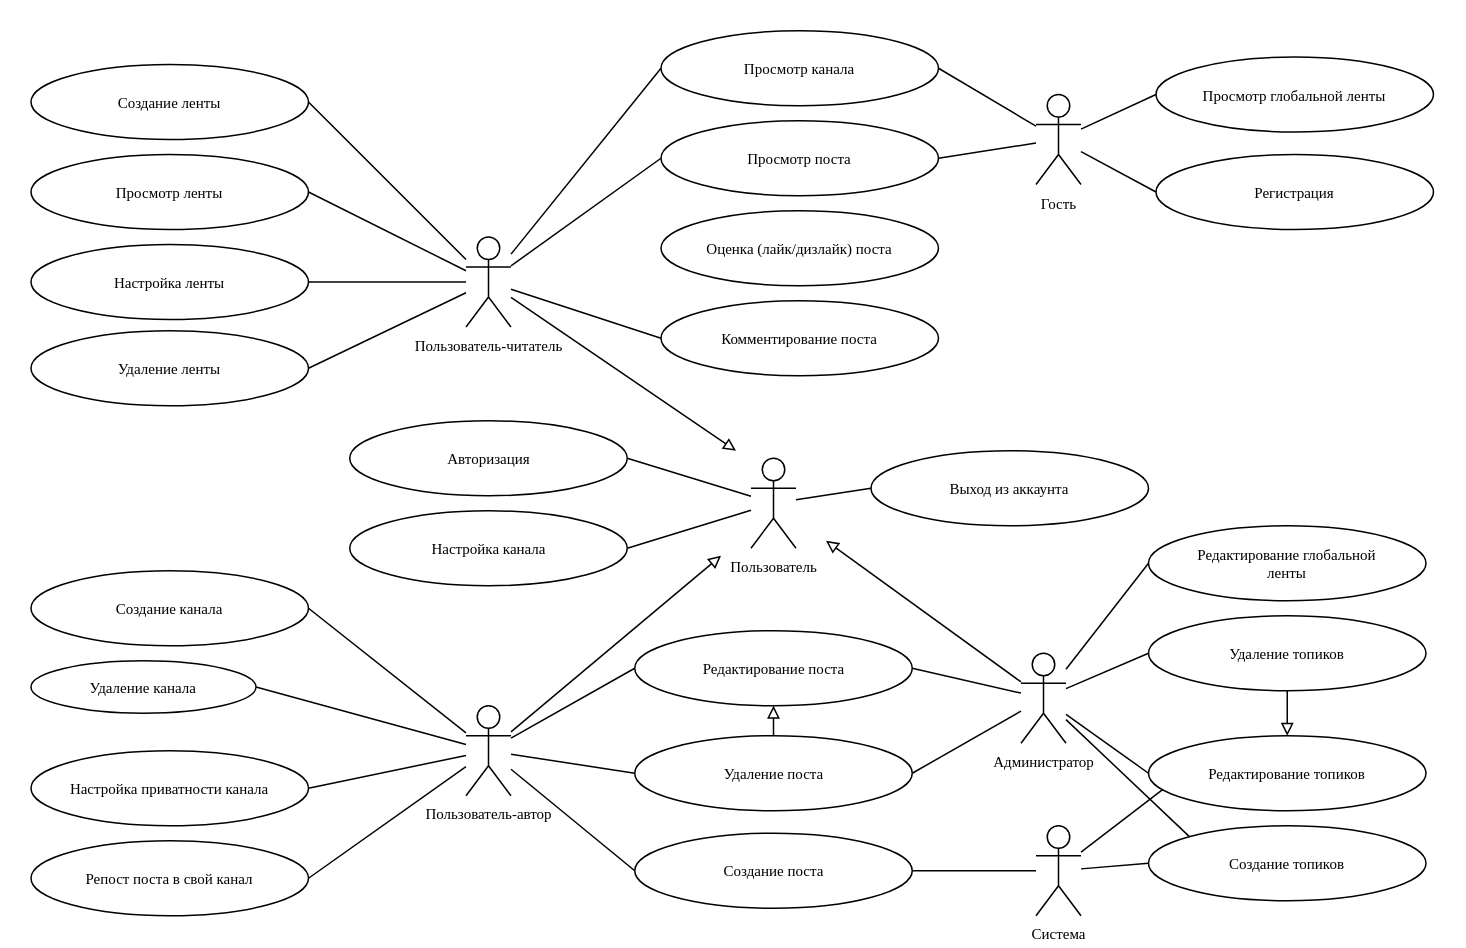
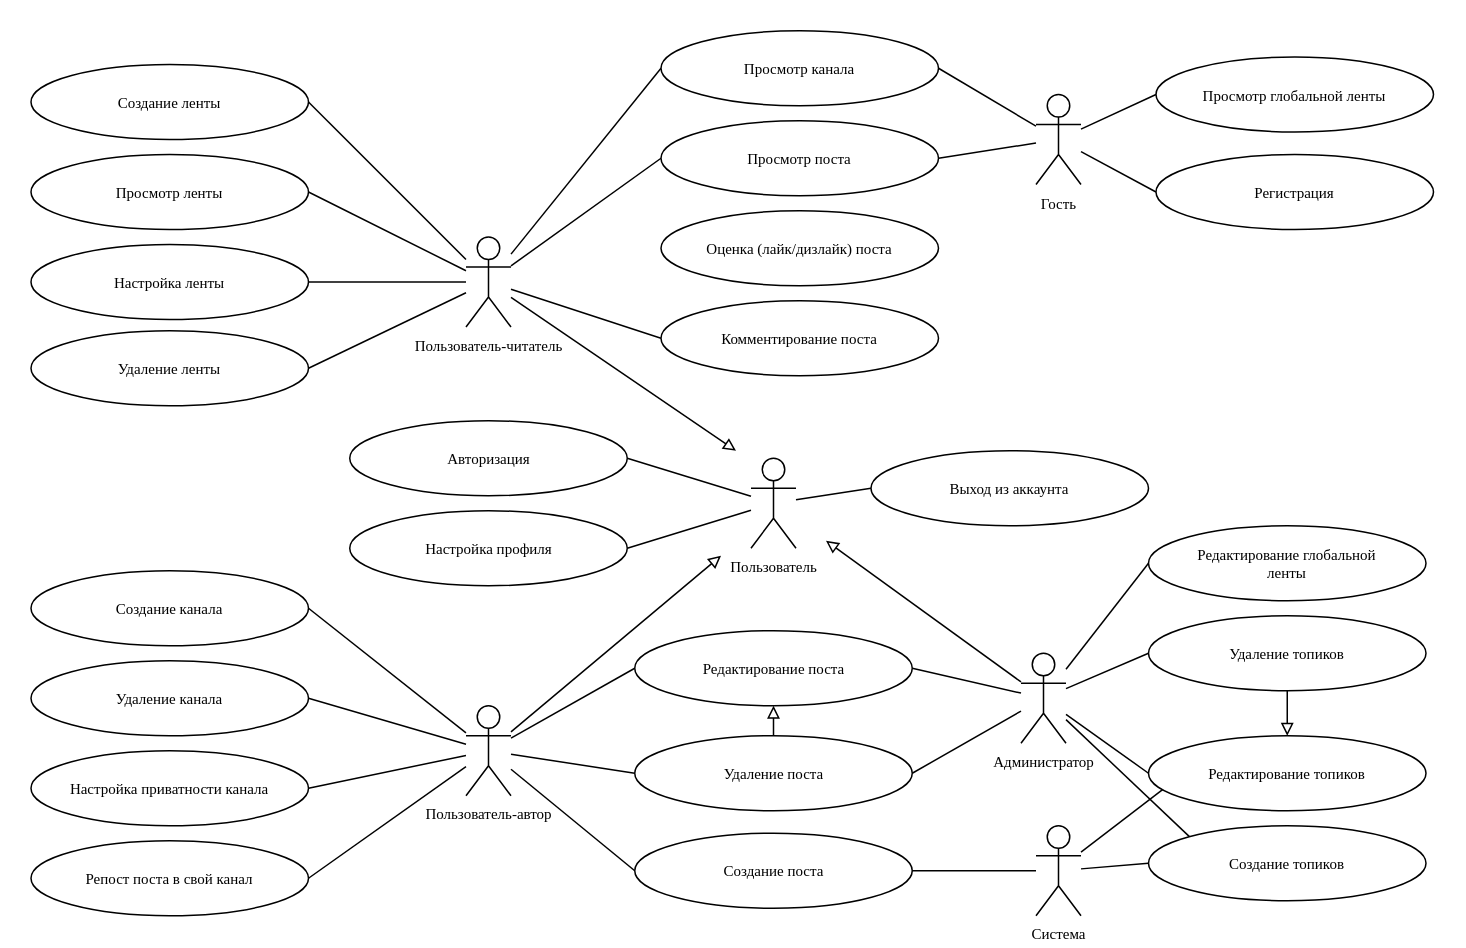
node "Настройка канала": label "Настройка канала" -> "Настройка профиля"
node "Удаление канала": size 225x53 -> 278x75
